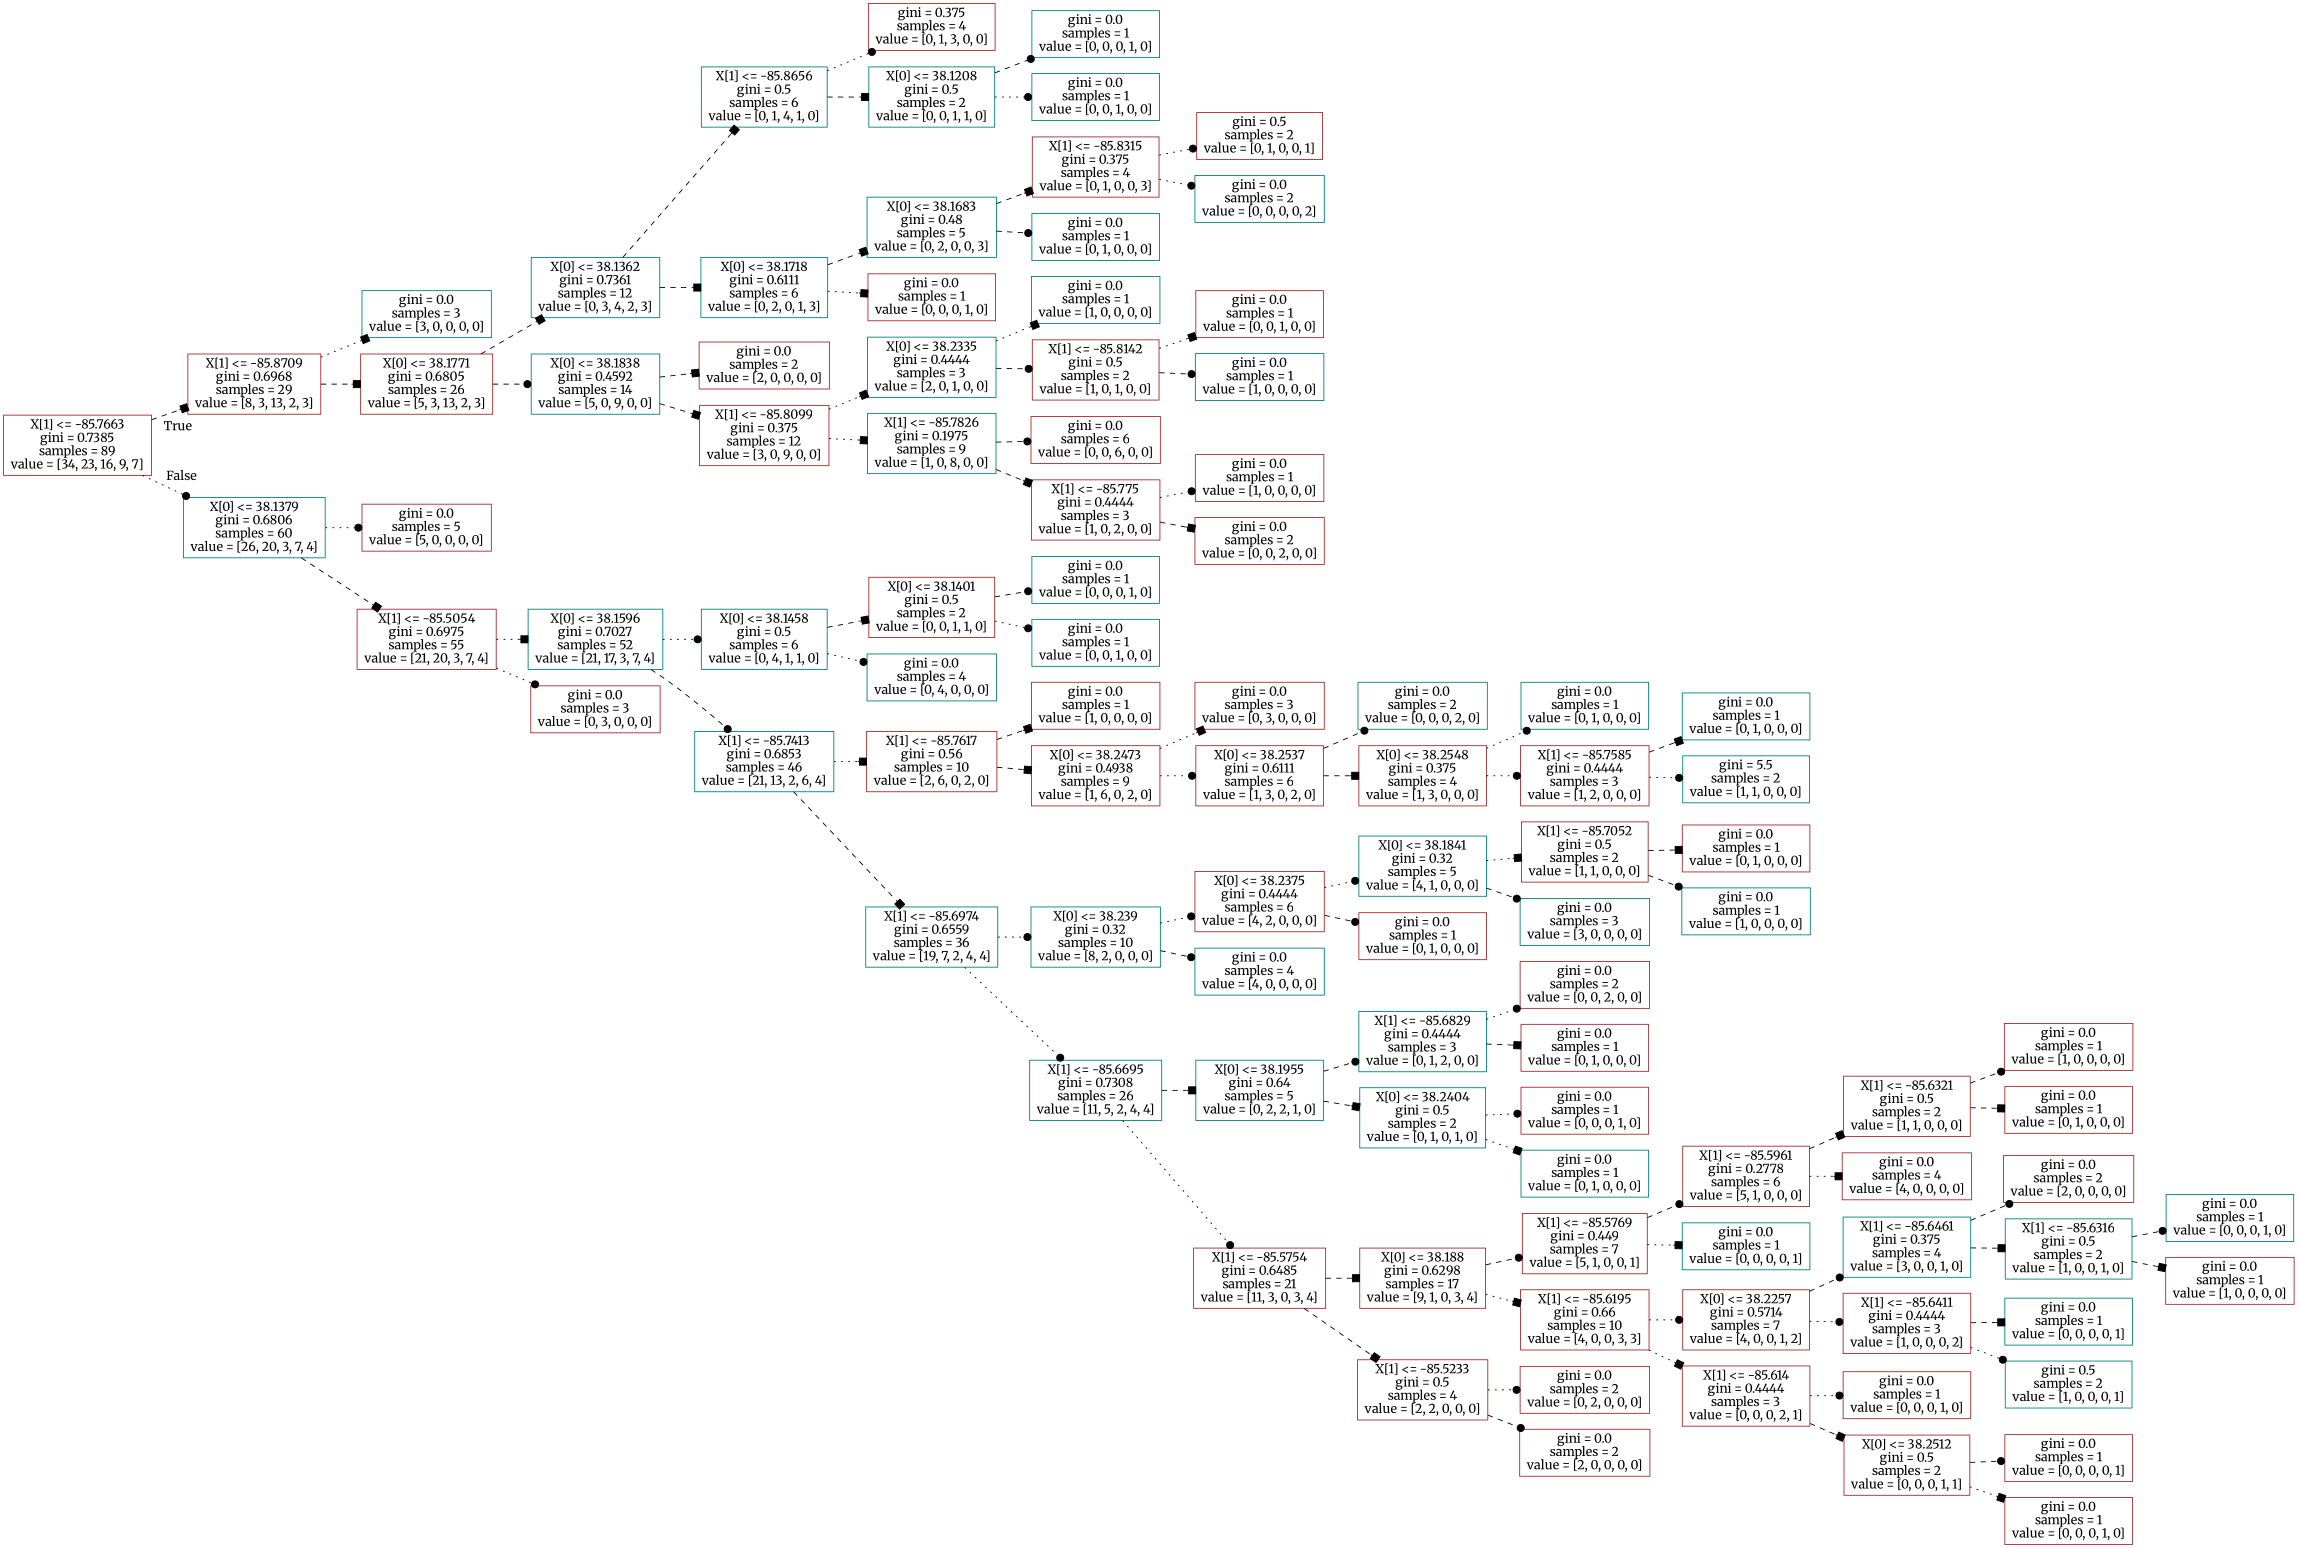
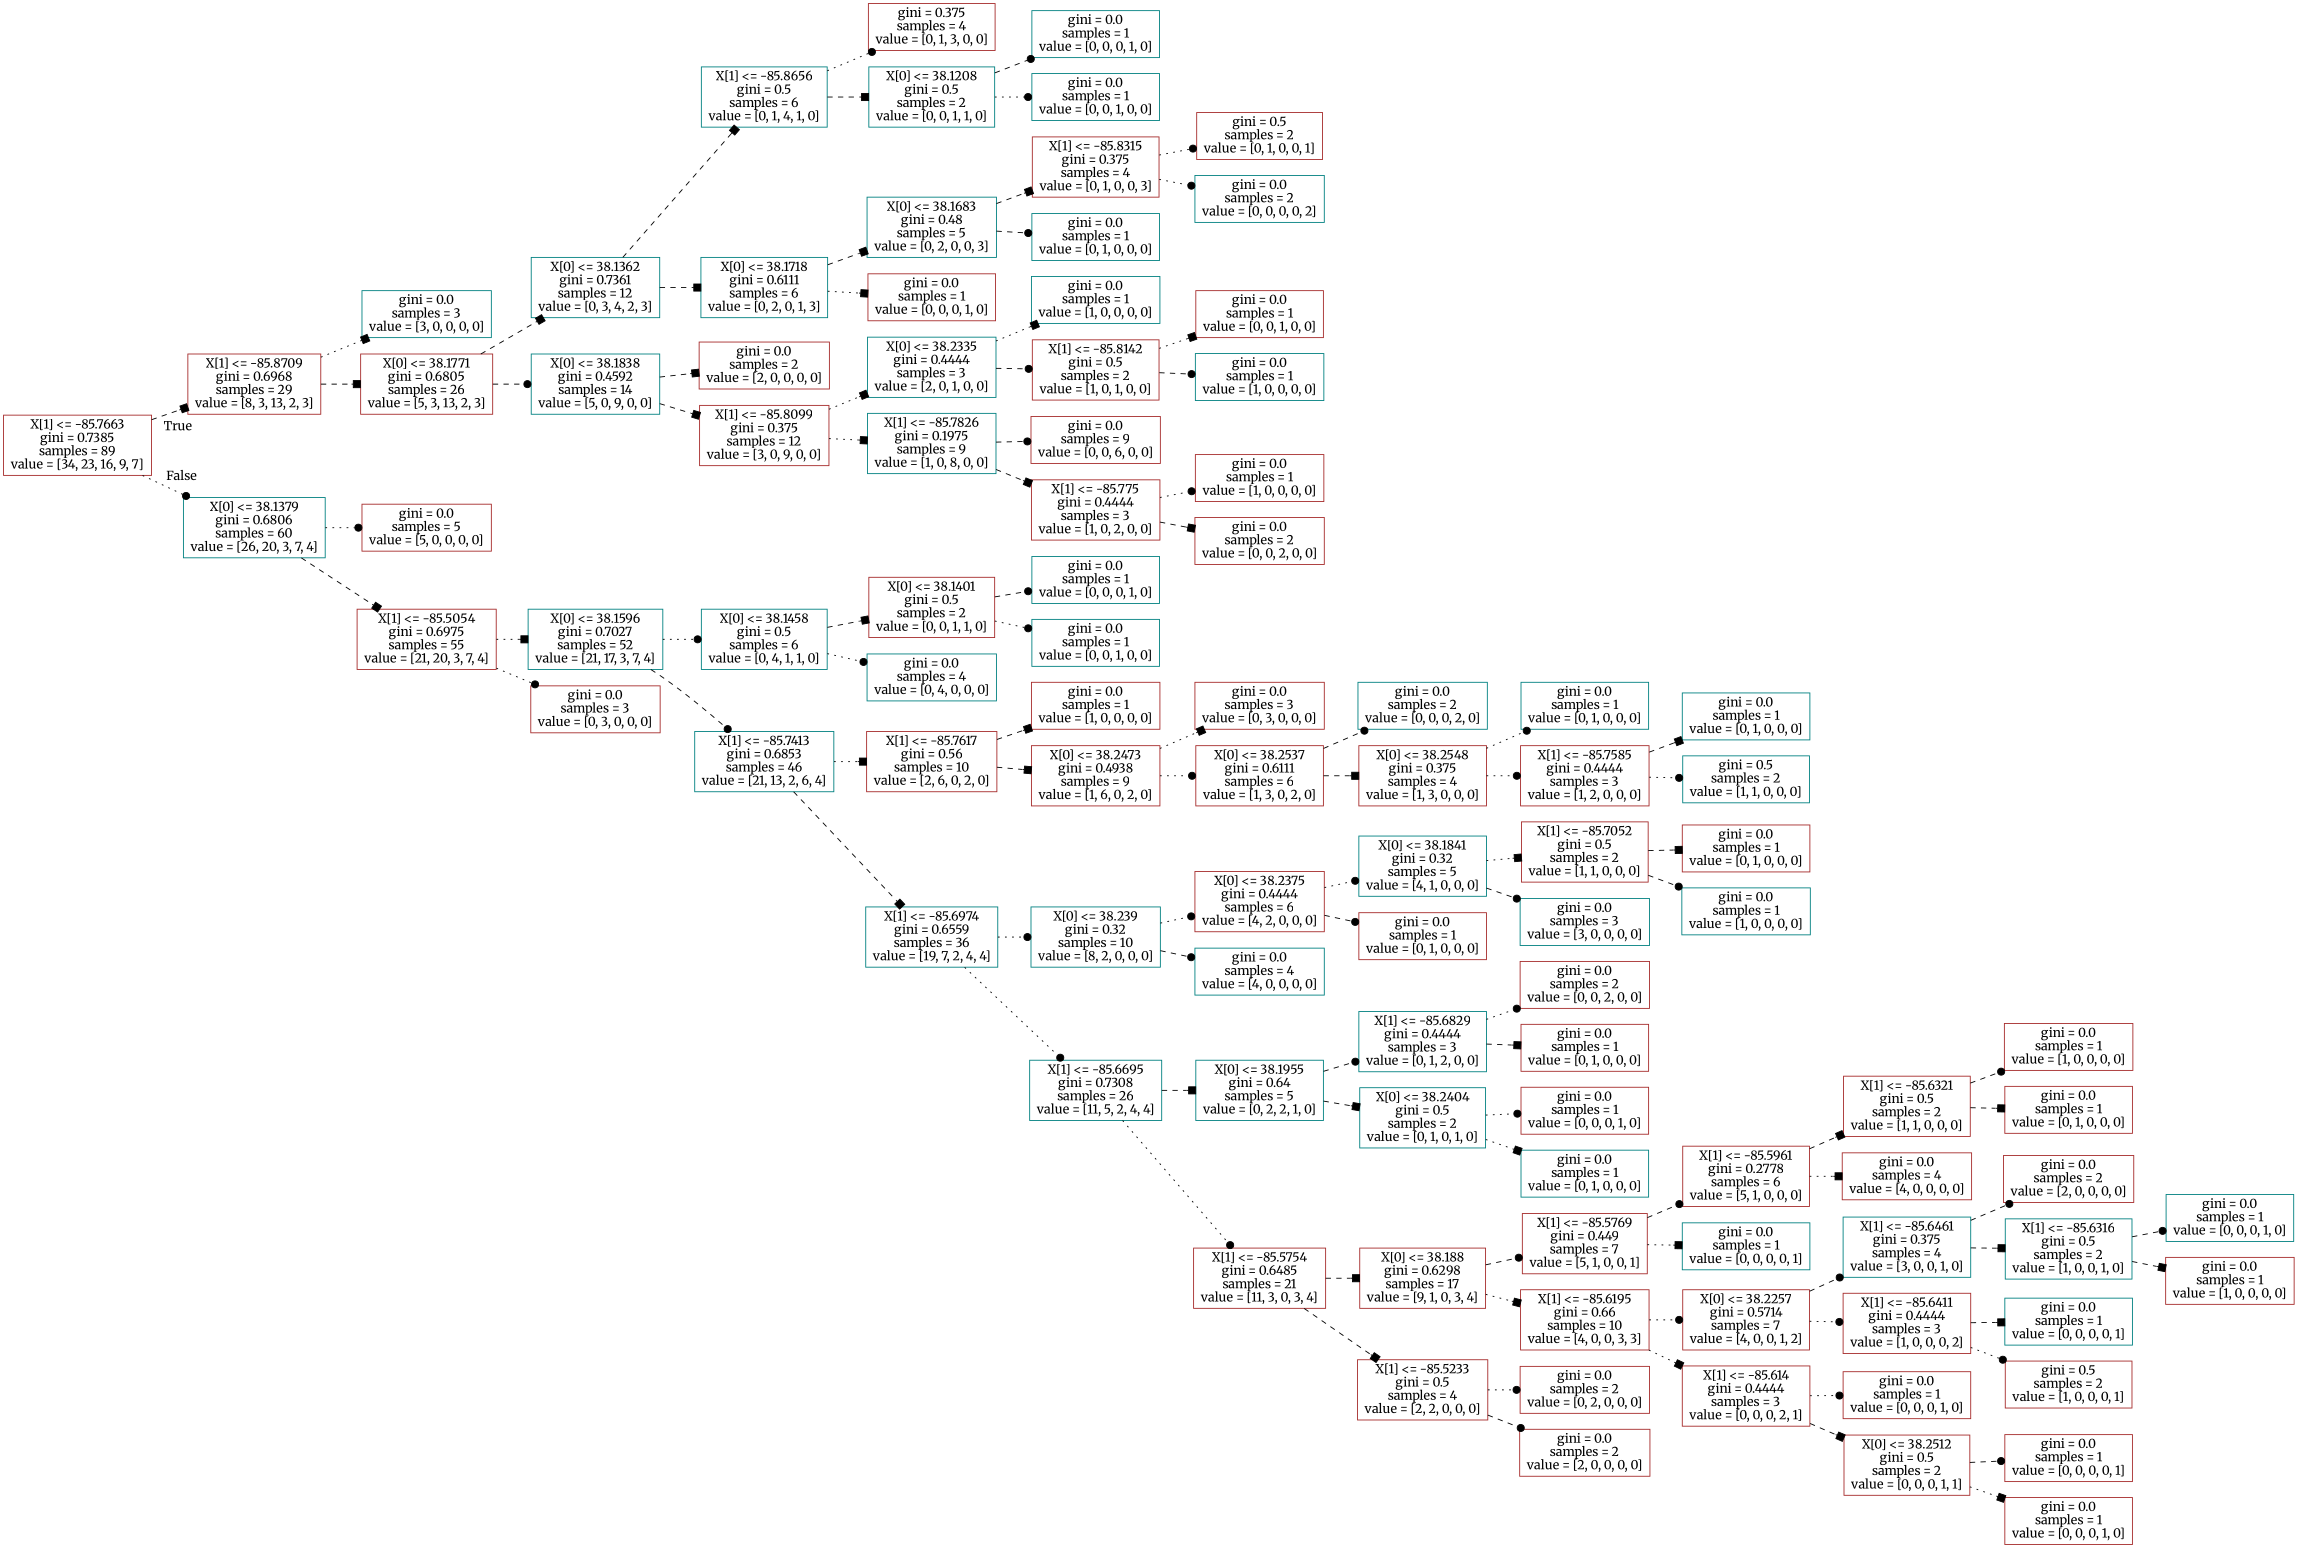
node "gini = 0.0 samples = 6 value = [0, 0, 6, 0, 0]": label "gini = 0.0 samples = 6 value = [0, 0, 6, 0, 0]" -> "gini = 0.0 samples = 9 value = [0, 0, 6, 0, 0]"
node "gini = 5.5 samples = 2 value = [1, 1, 0, 0, 0]": label "gini = 5.5 samples = 2 value = [1, 1, 0, 0, 0]" -> "gini = 0.5 samples = 2 value = [1, 1, 0, 0, 0]"
node "gini = 0.5 samples = 2 value = [1, 0, 0, 0, 1]": color teal -> brown
